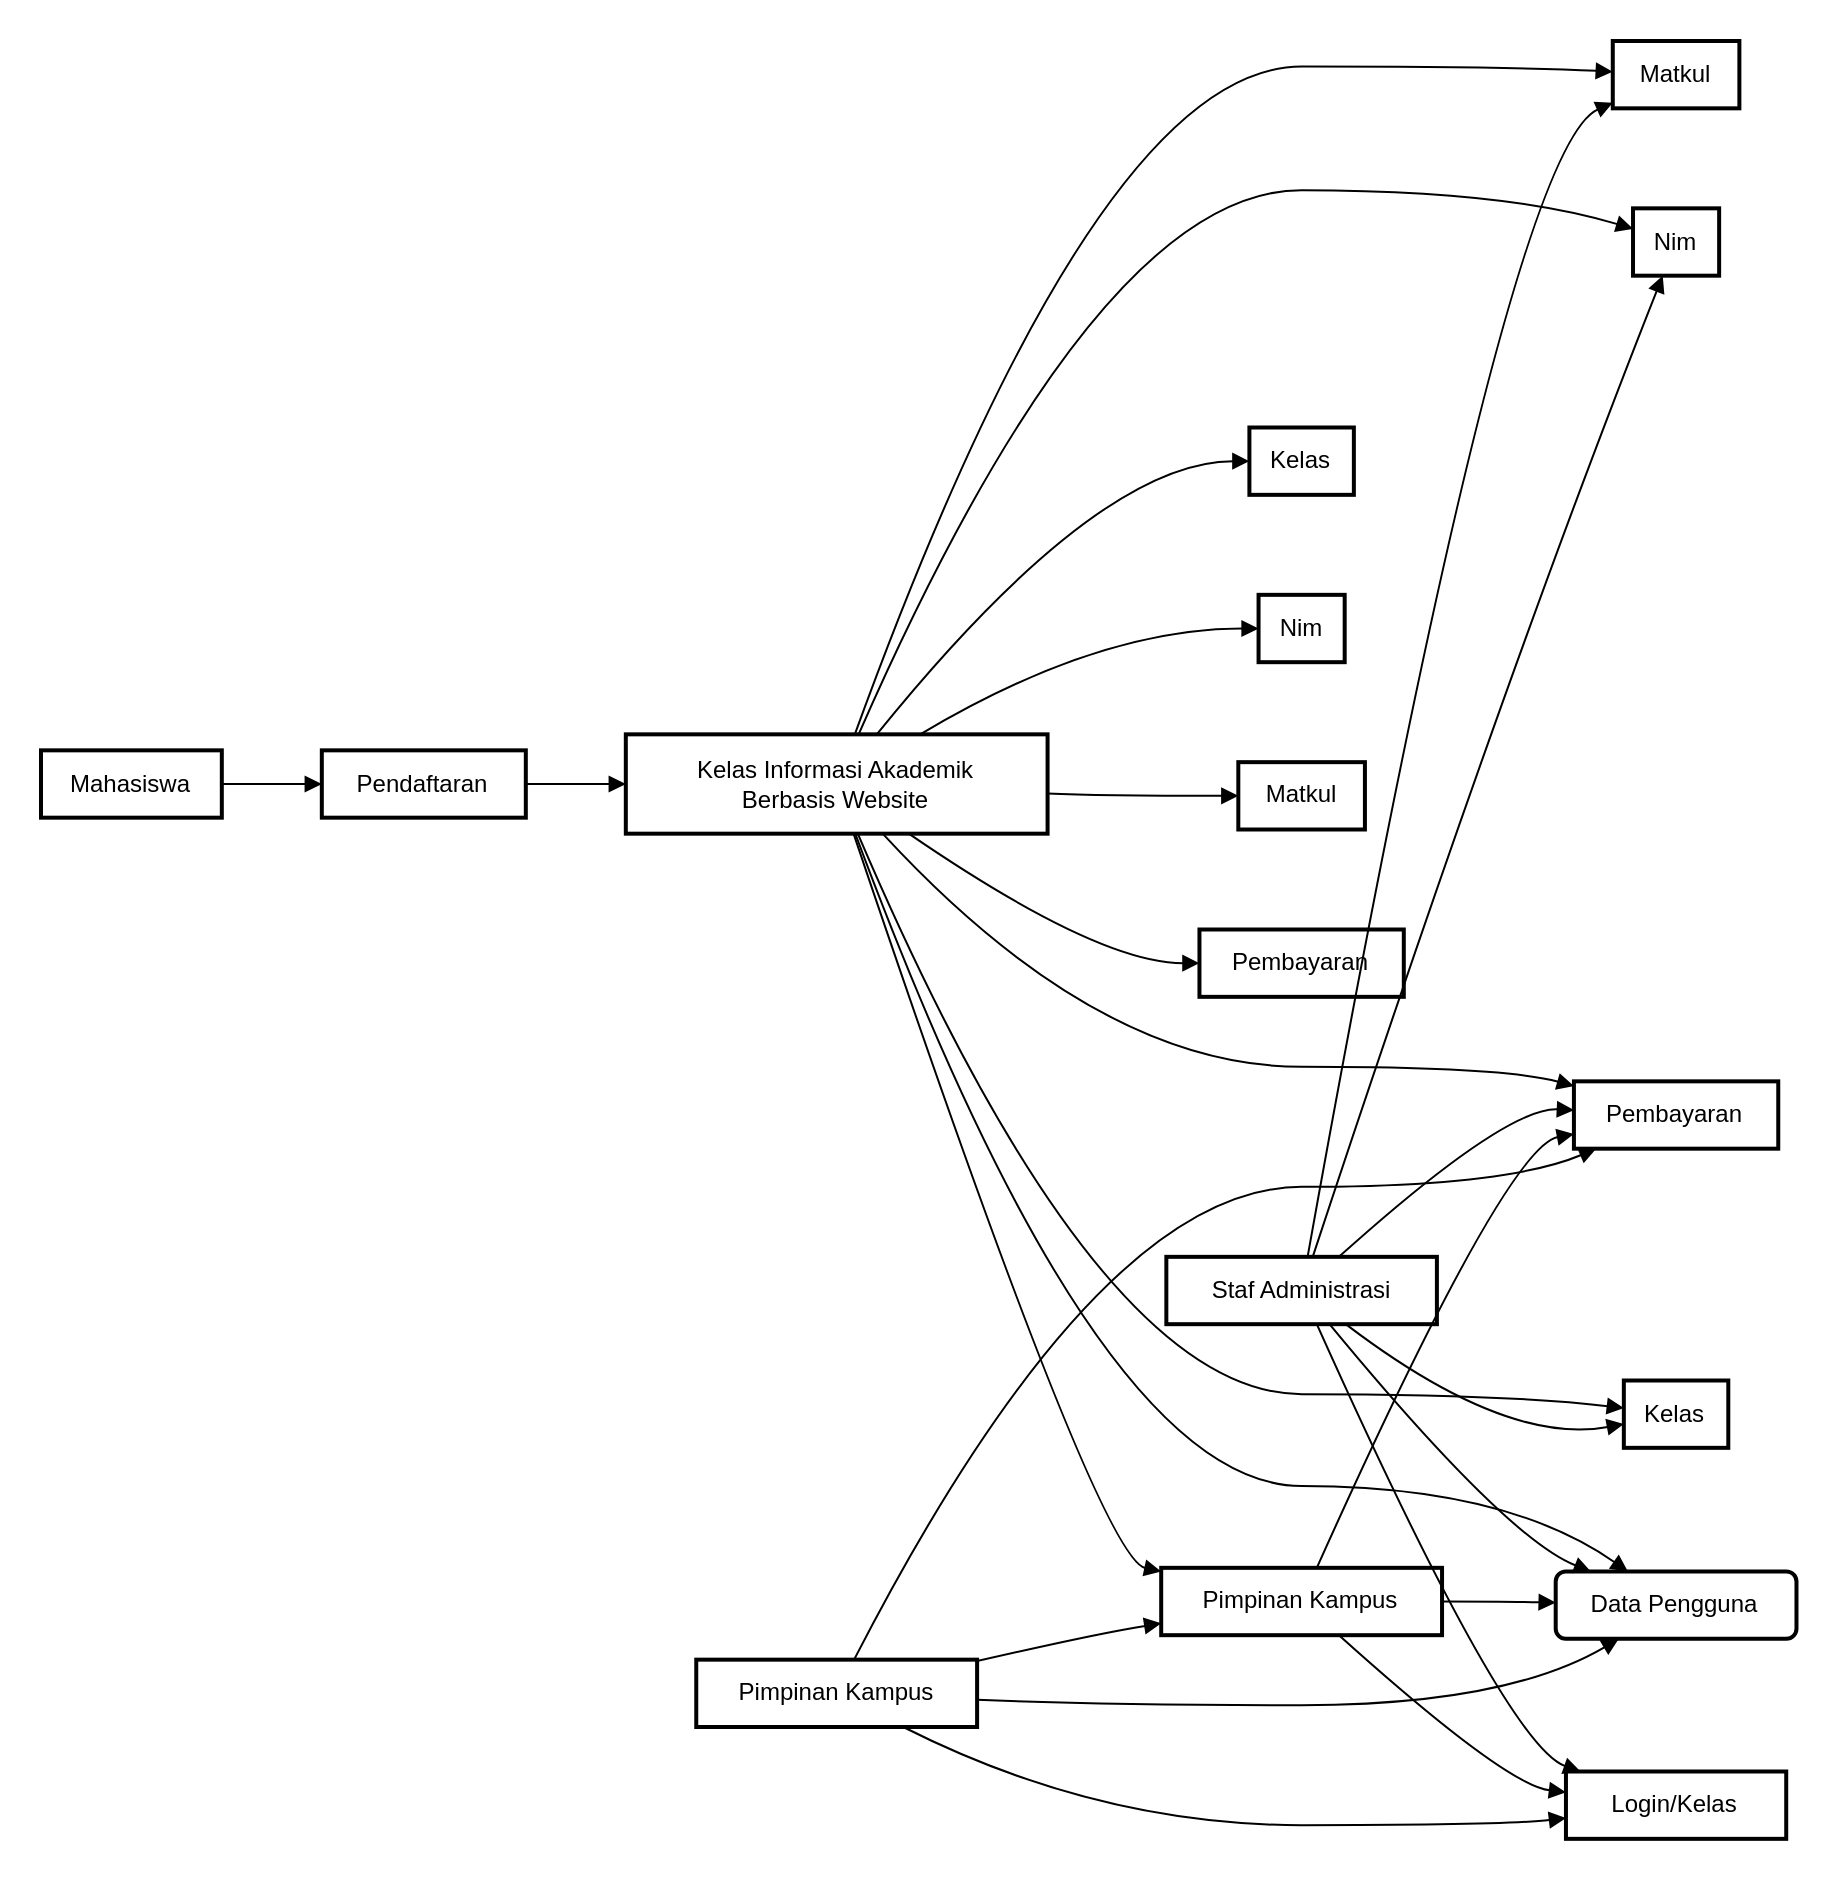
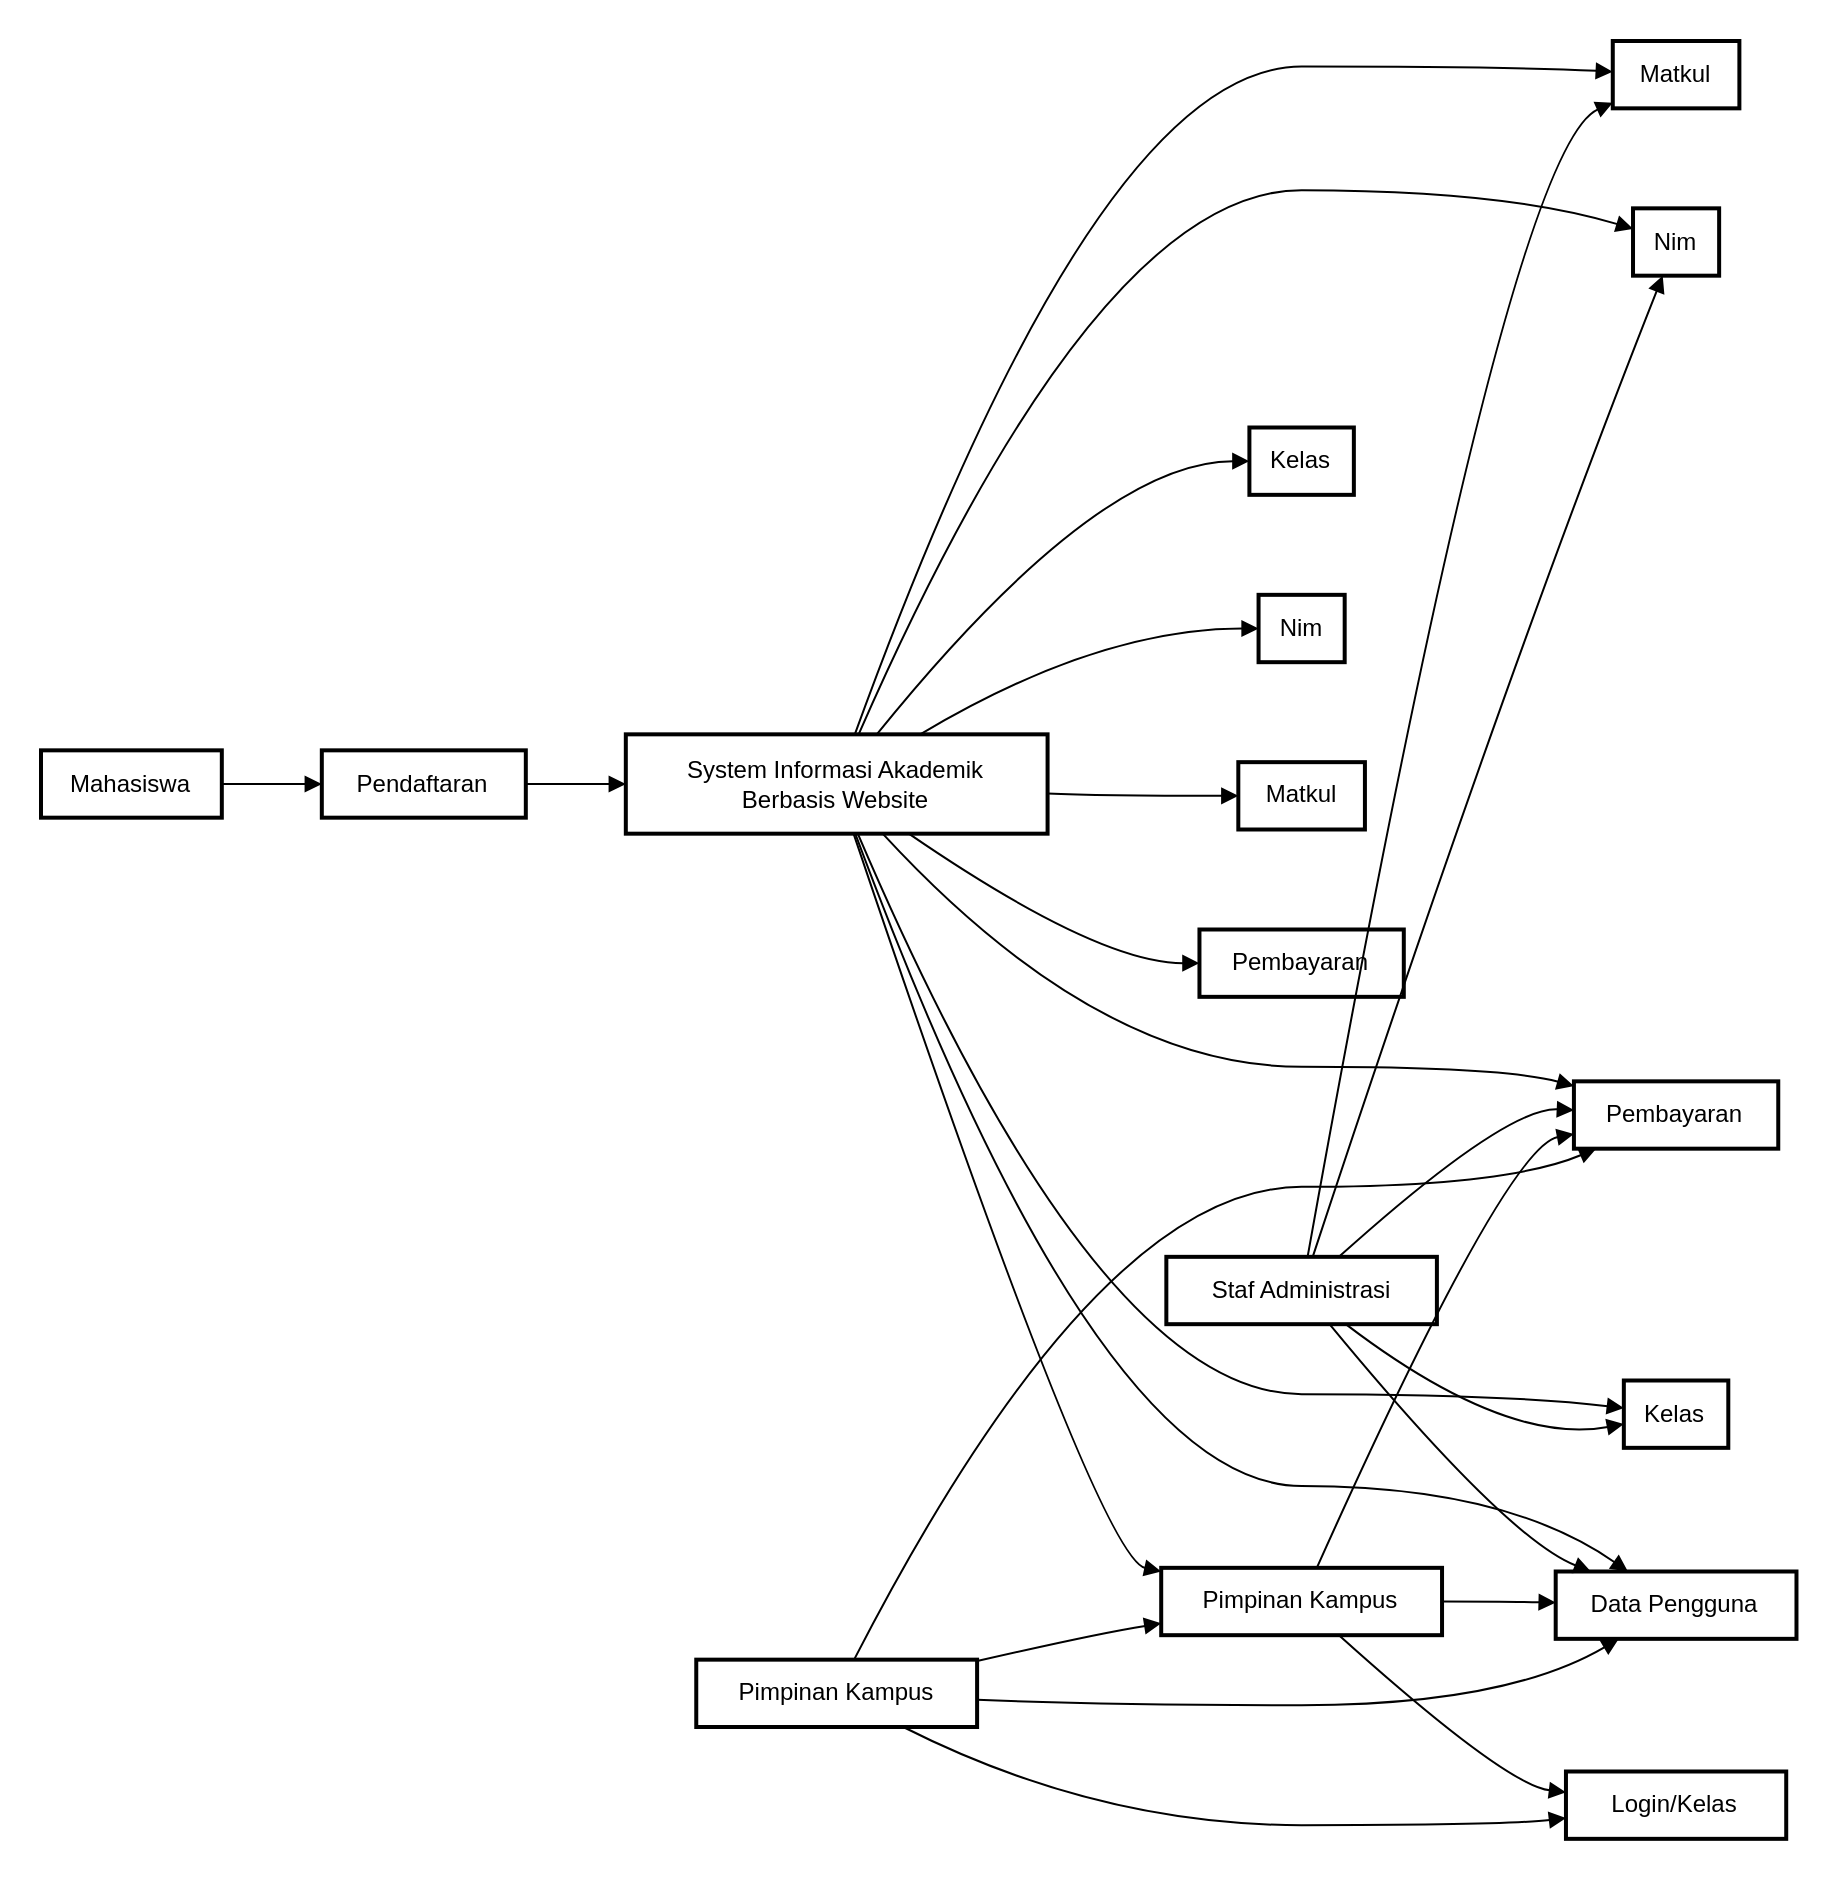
node "Kelas Informasi Akademik Berbasis Website": label "Kelas Informasi Akademik Berbasis Website" -> "System Informasi Akademik Berbasis Website"
node "Data Pengguna": shape rounded rectangle -> rectangle
edge "Staf Administrasi" -> "Login/Kelas": removed
